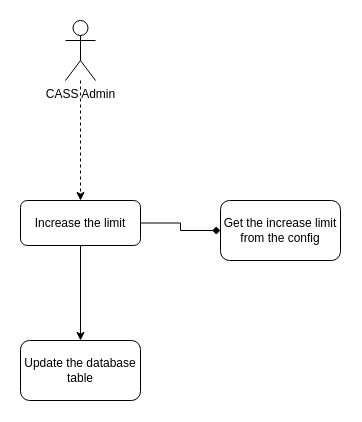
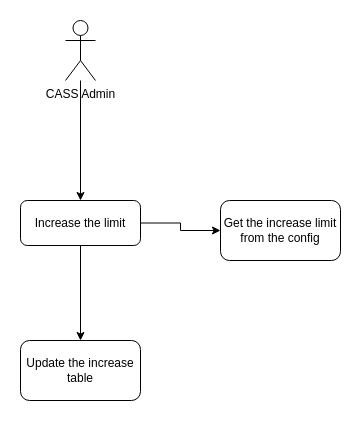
edge "CASS Admin" -> "Increase the limit": style dashed -> solid
edge "Increase the limit" -> "Get the increase limit from the config": arrowhead diamond -> classic
node "Update the database table": label "Update the database table" -> "Update the increase table"
